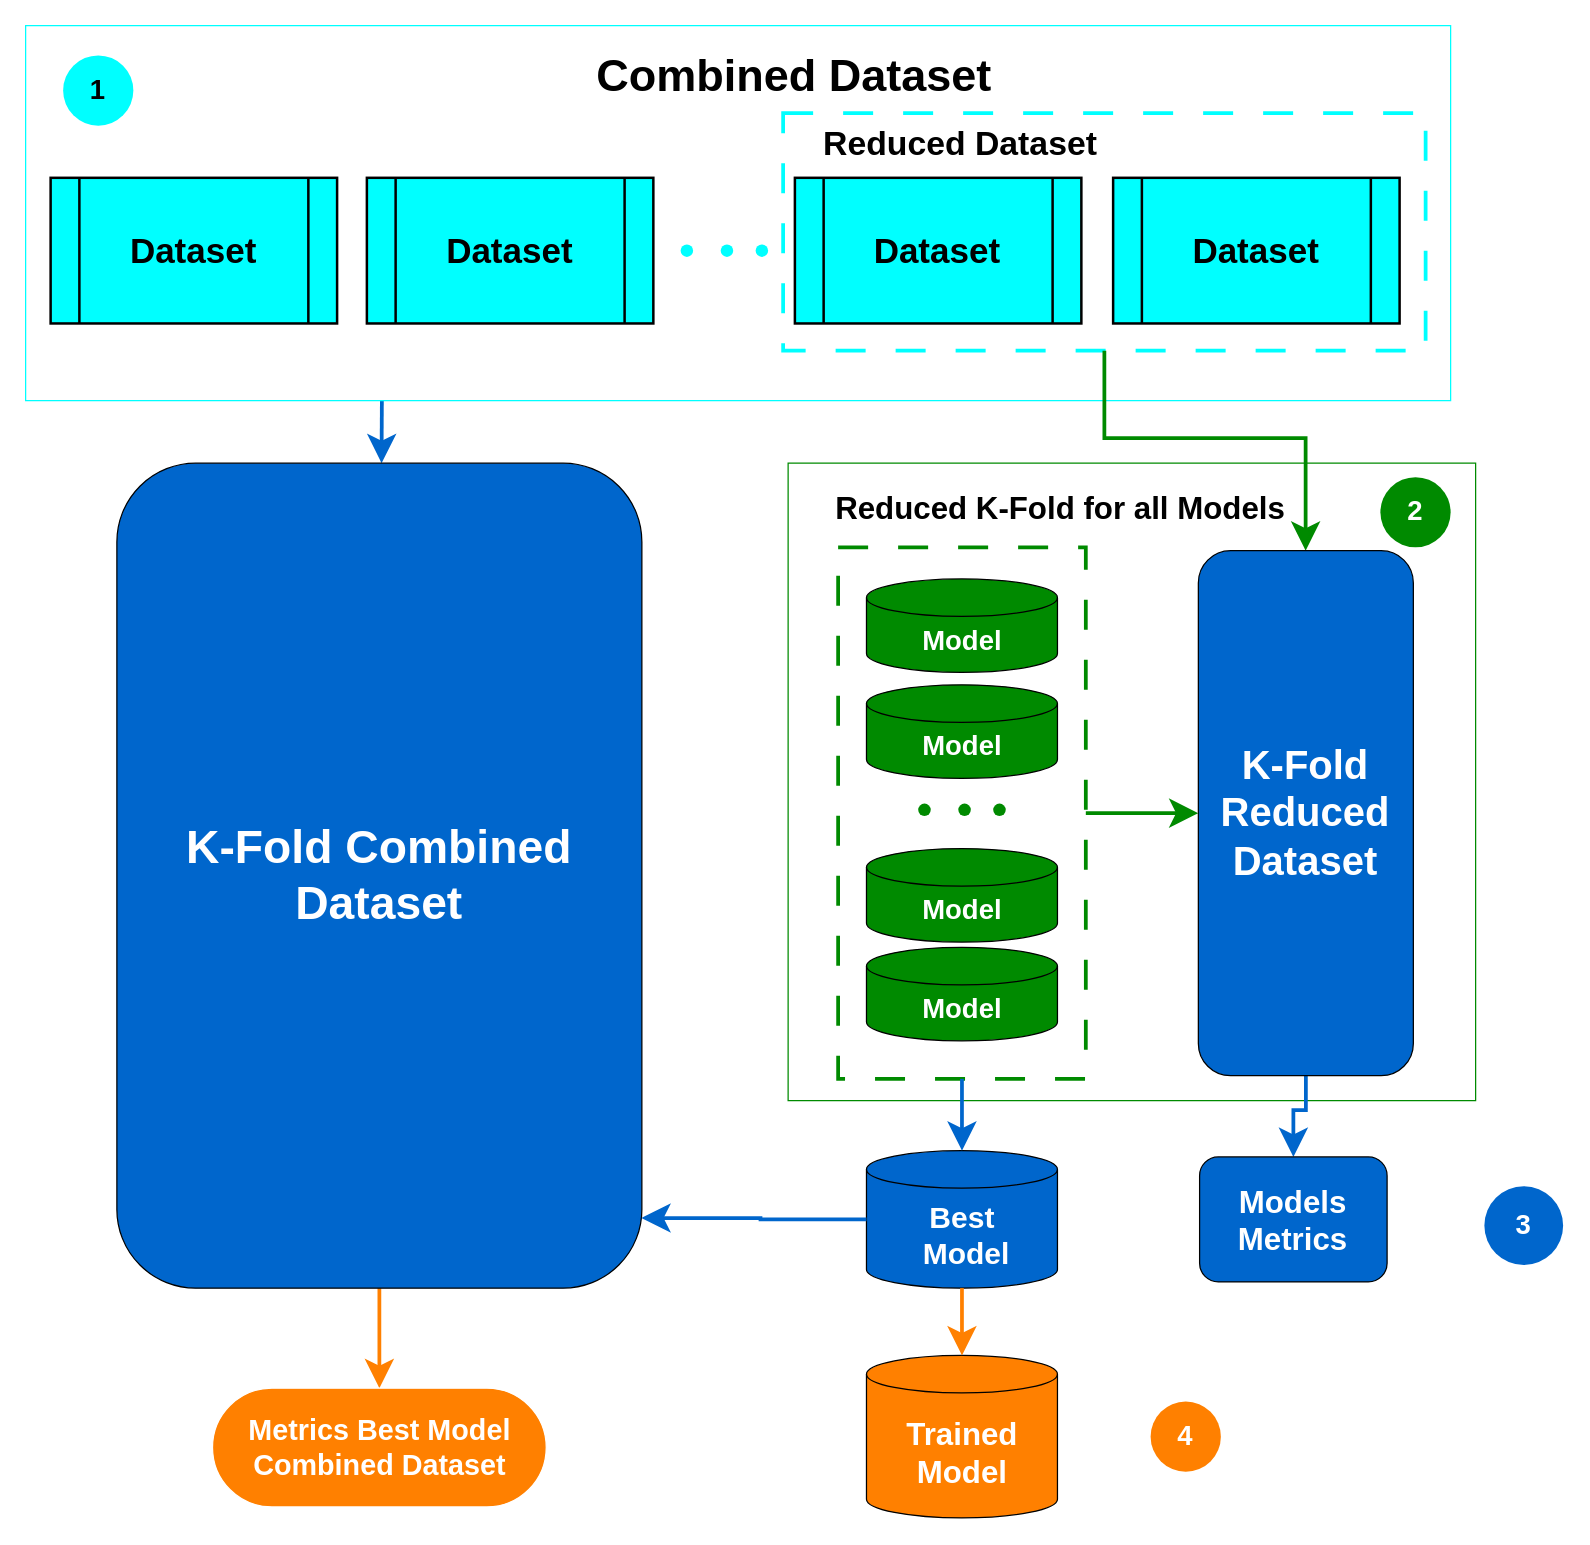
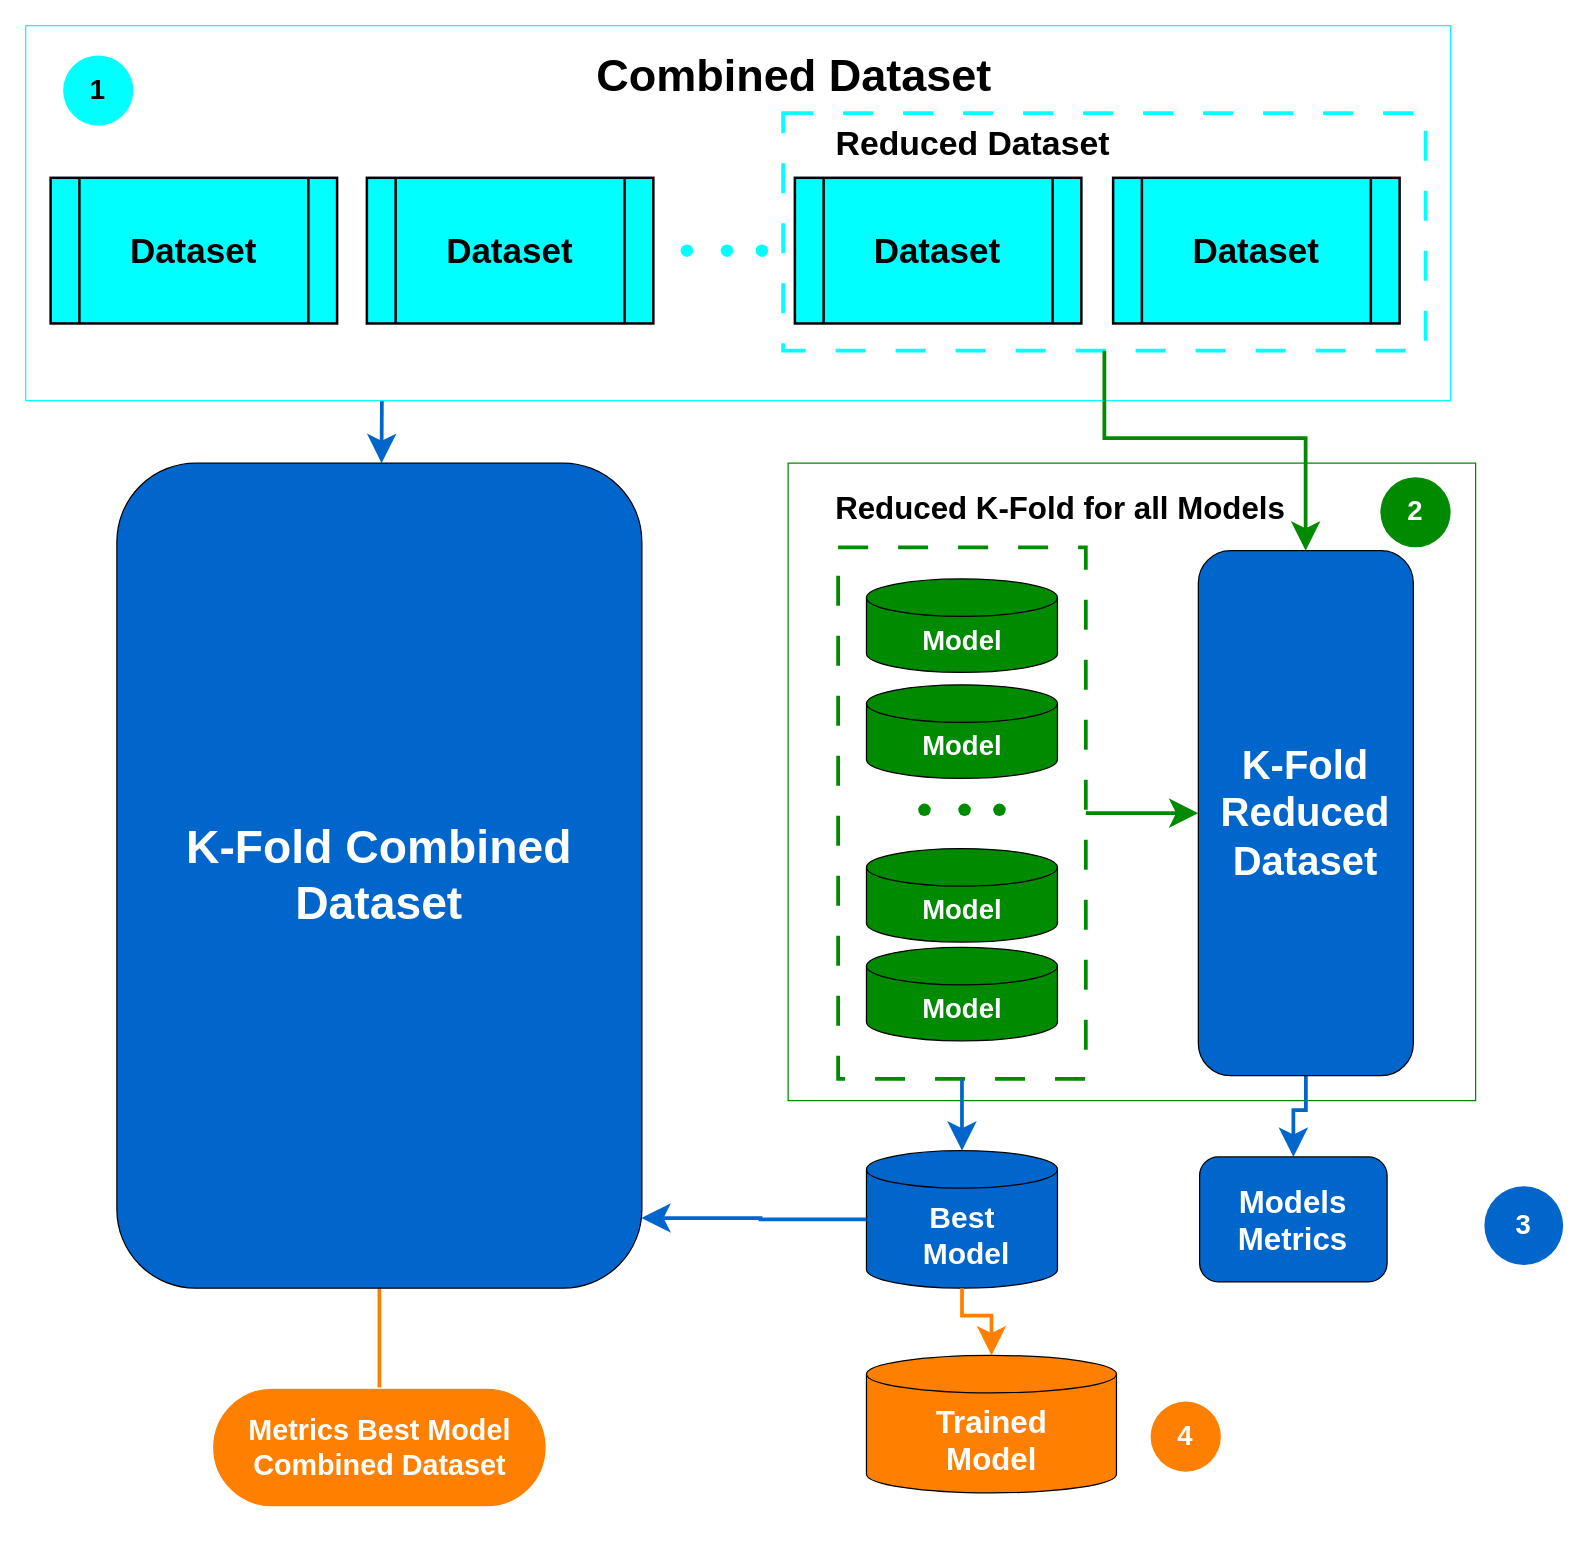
node "Reduced Dataset": moved (961, 144) -> (973, 144)
edge "K-Fold Combined Dataset" -> "Metrics Best Model Combined Dataset": arrowhead classic -> none
node "Trained Model": size 191x163 -> 250x138
